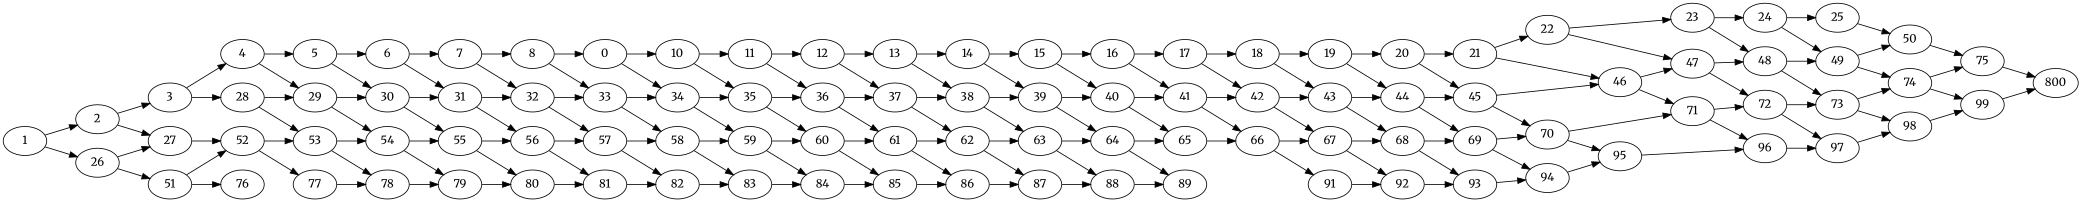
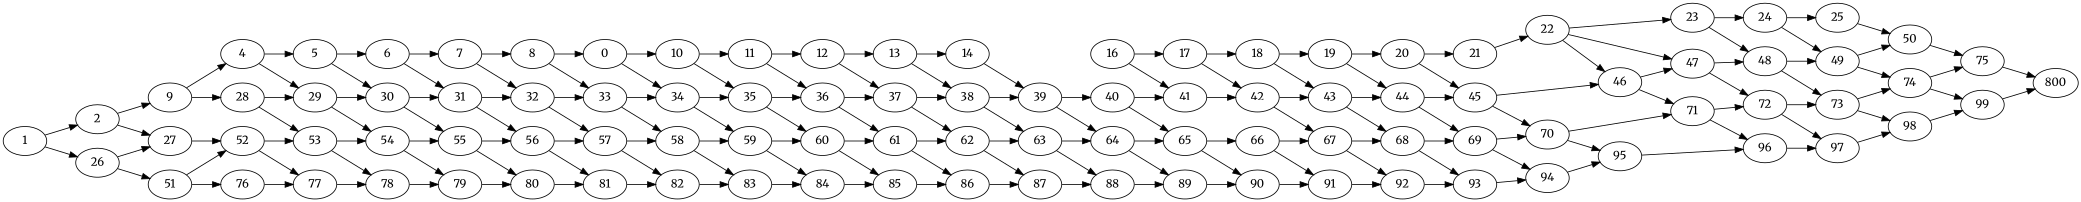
node "15": removed
edge "21" -> "46": now "22" -> "46"
node "3": label "3" -> "9"
edge "41" -> "66": removed
edge "76" -> "77": added
node "90": added
